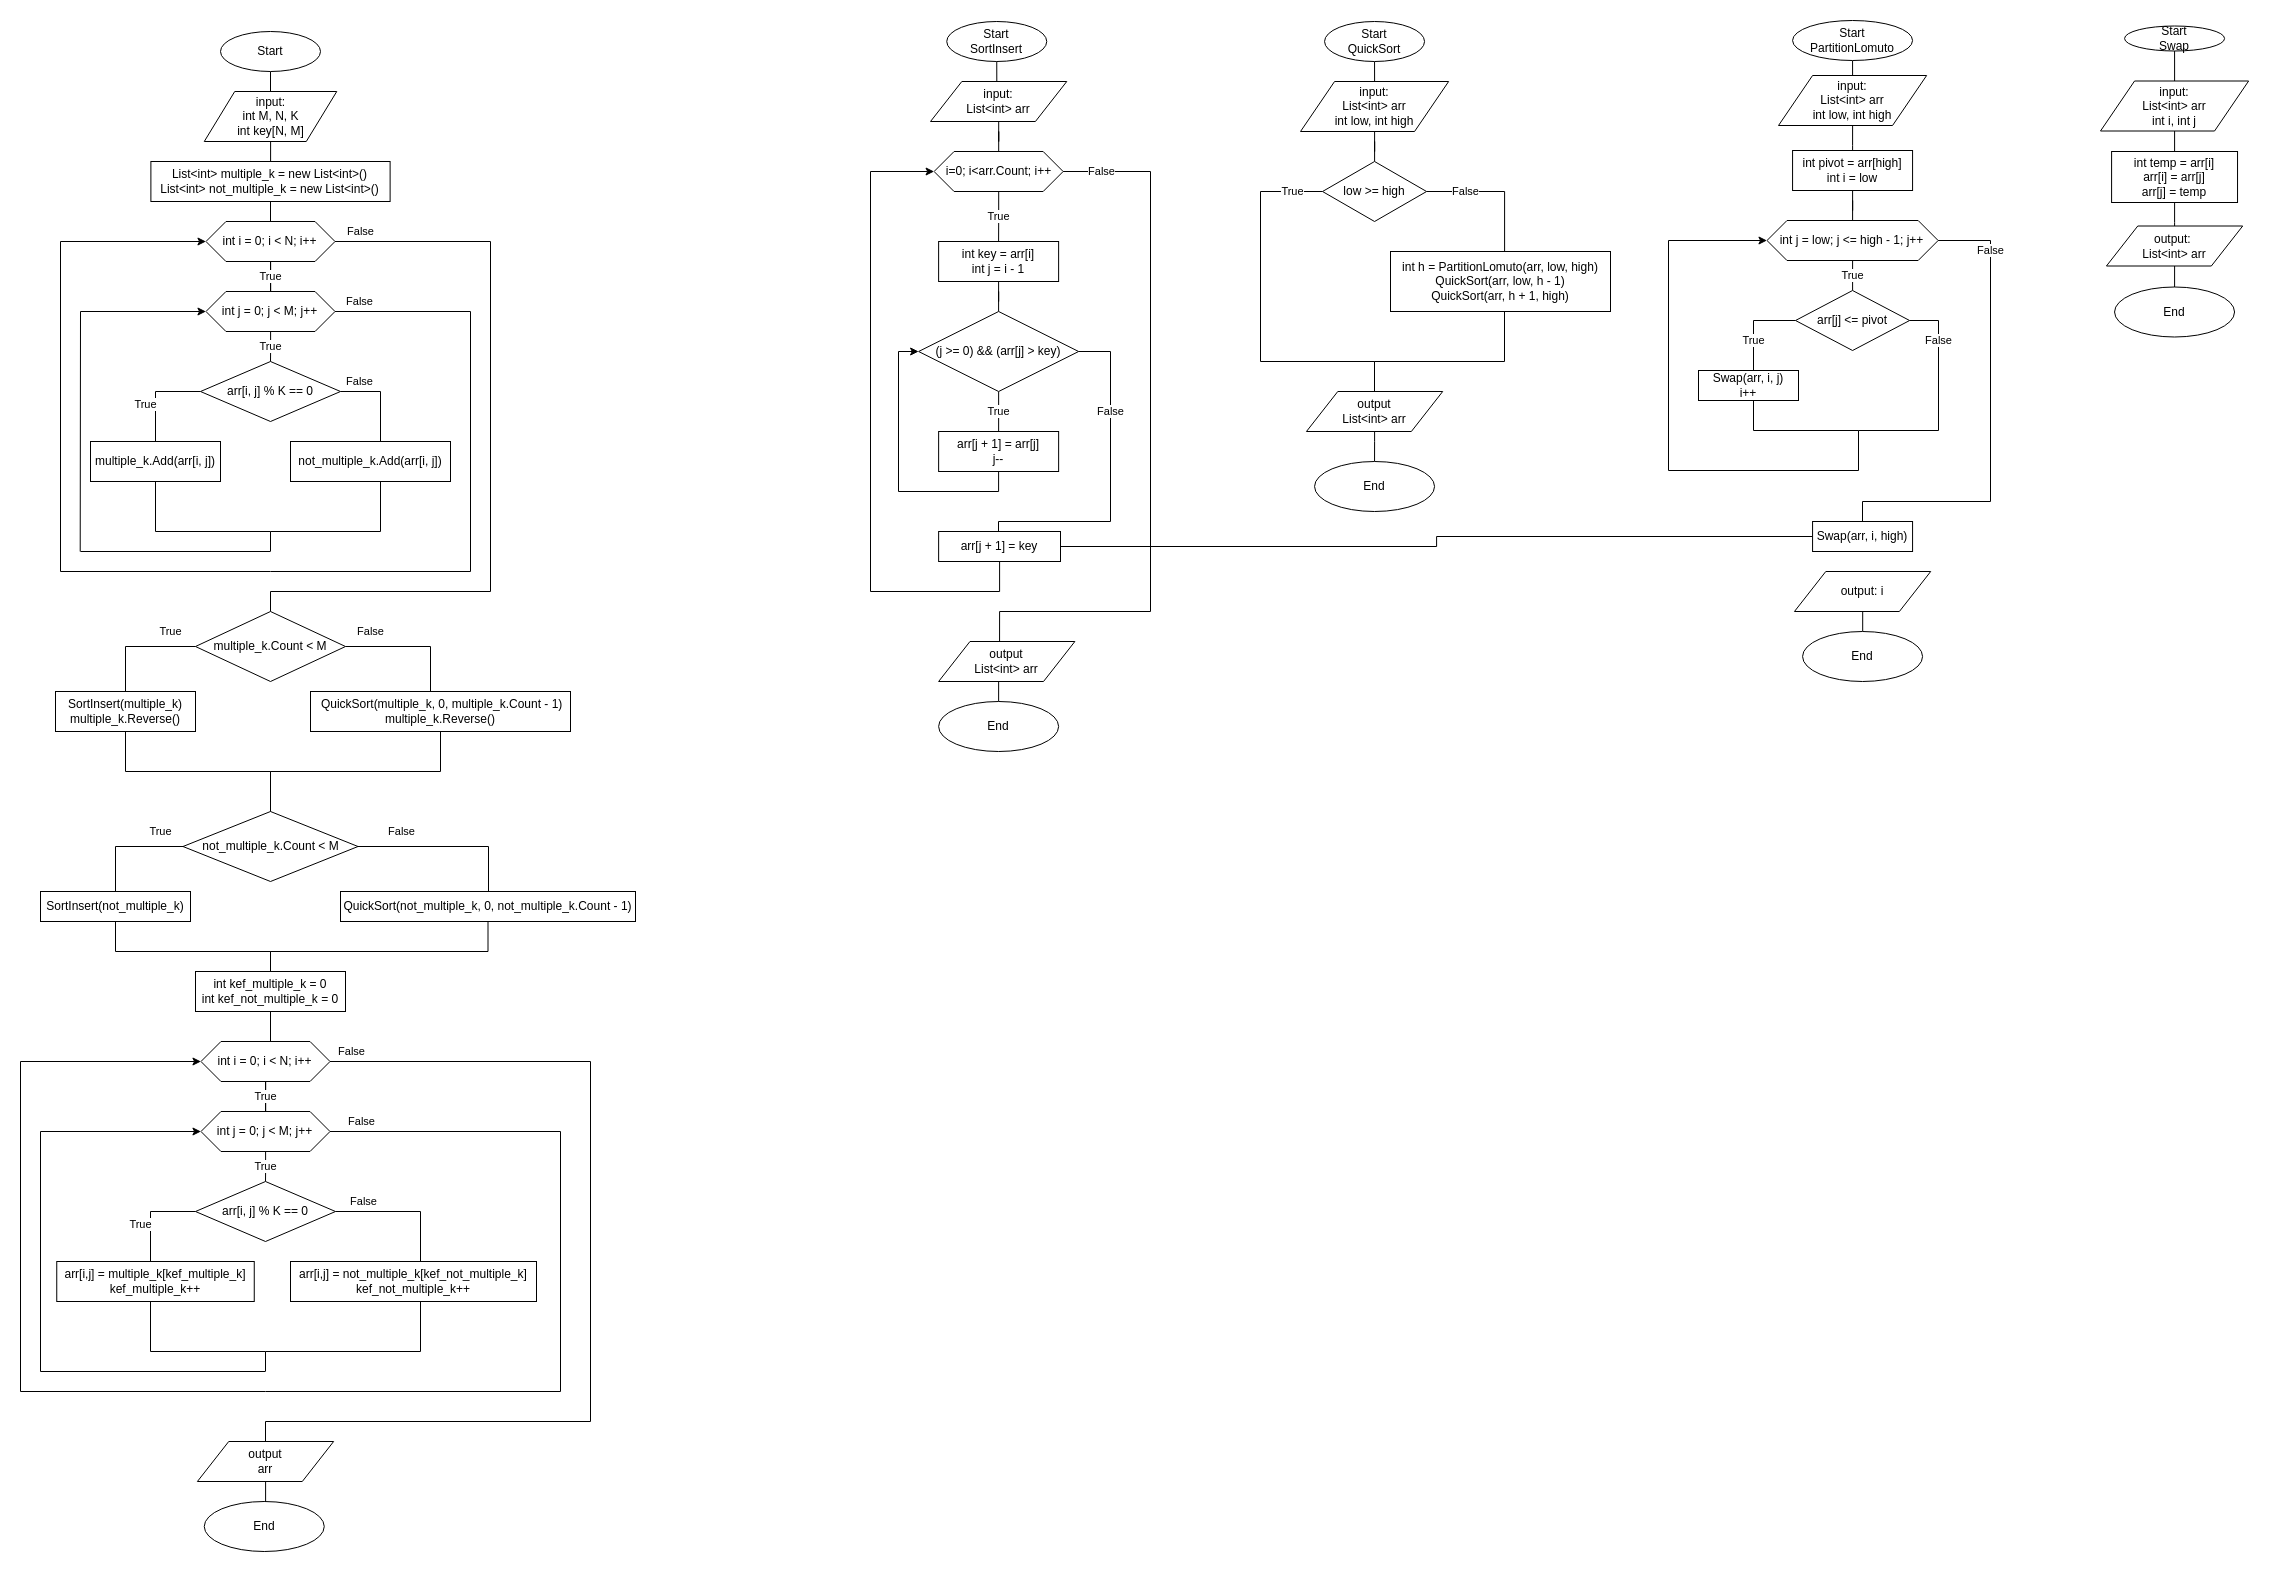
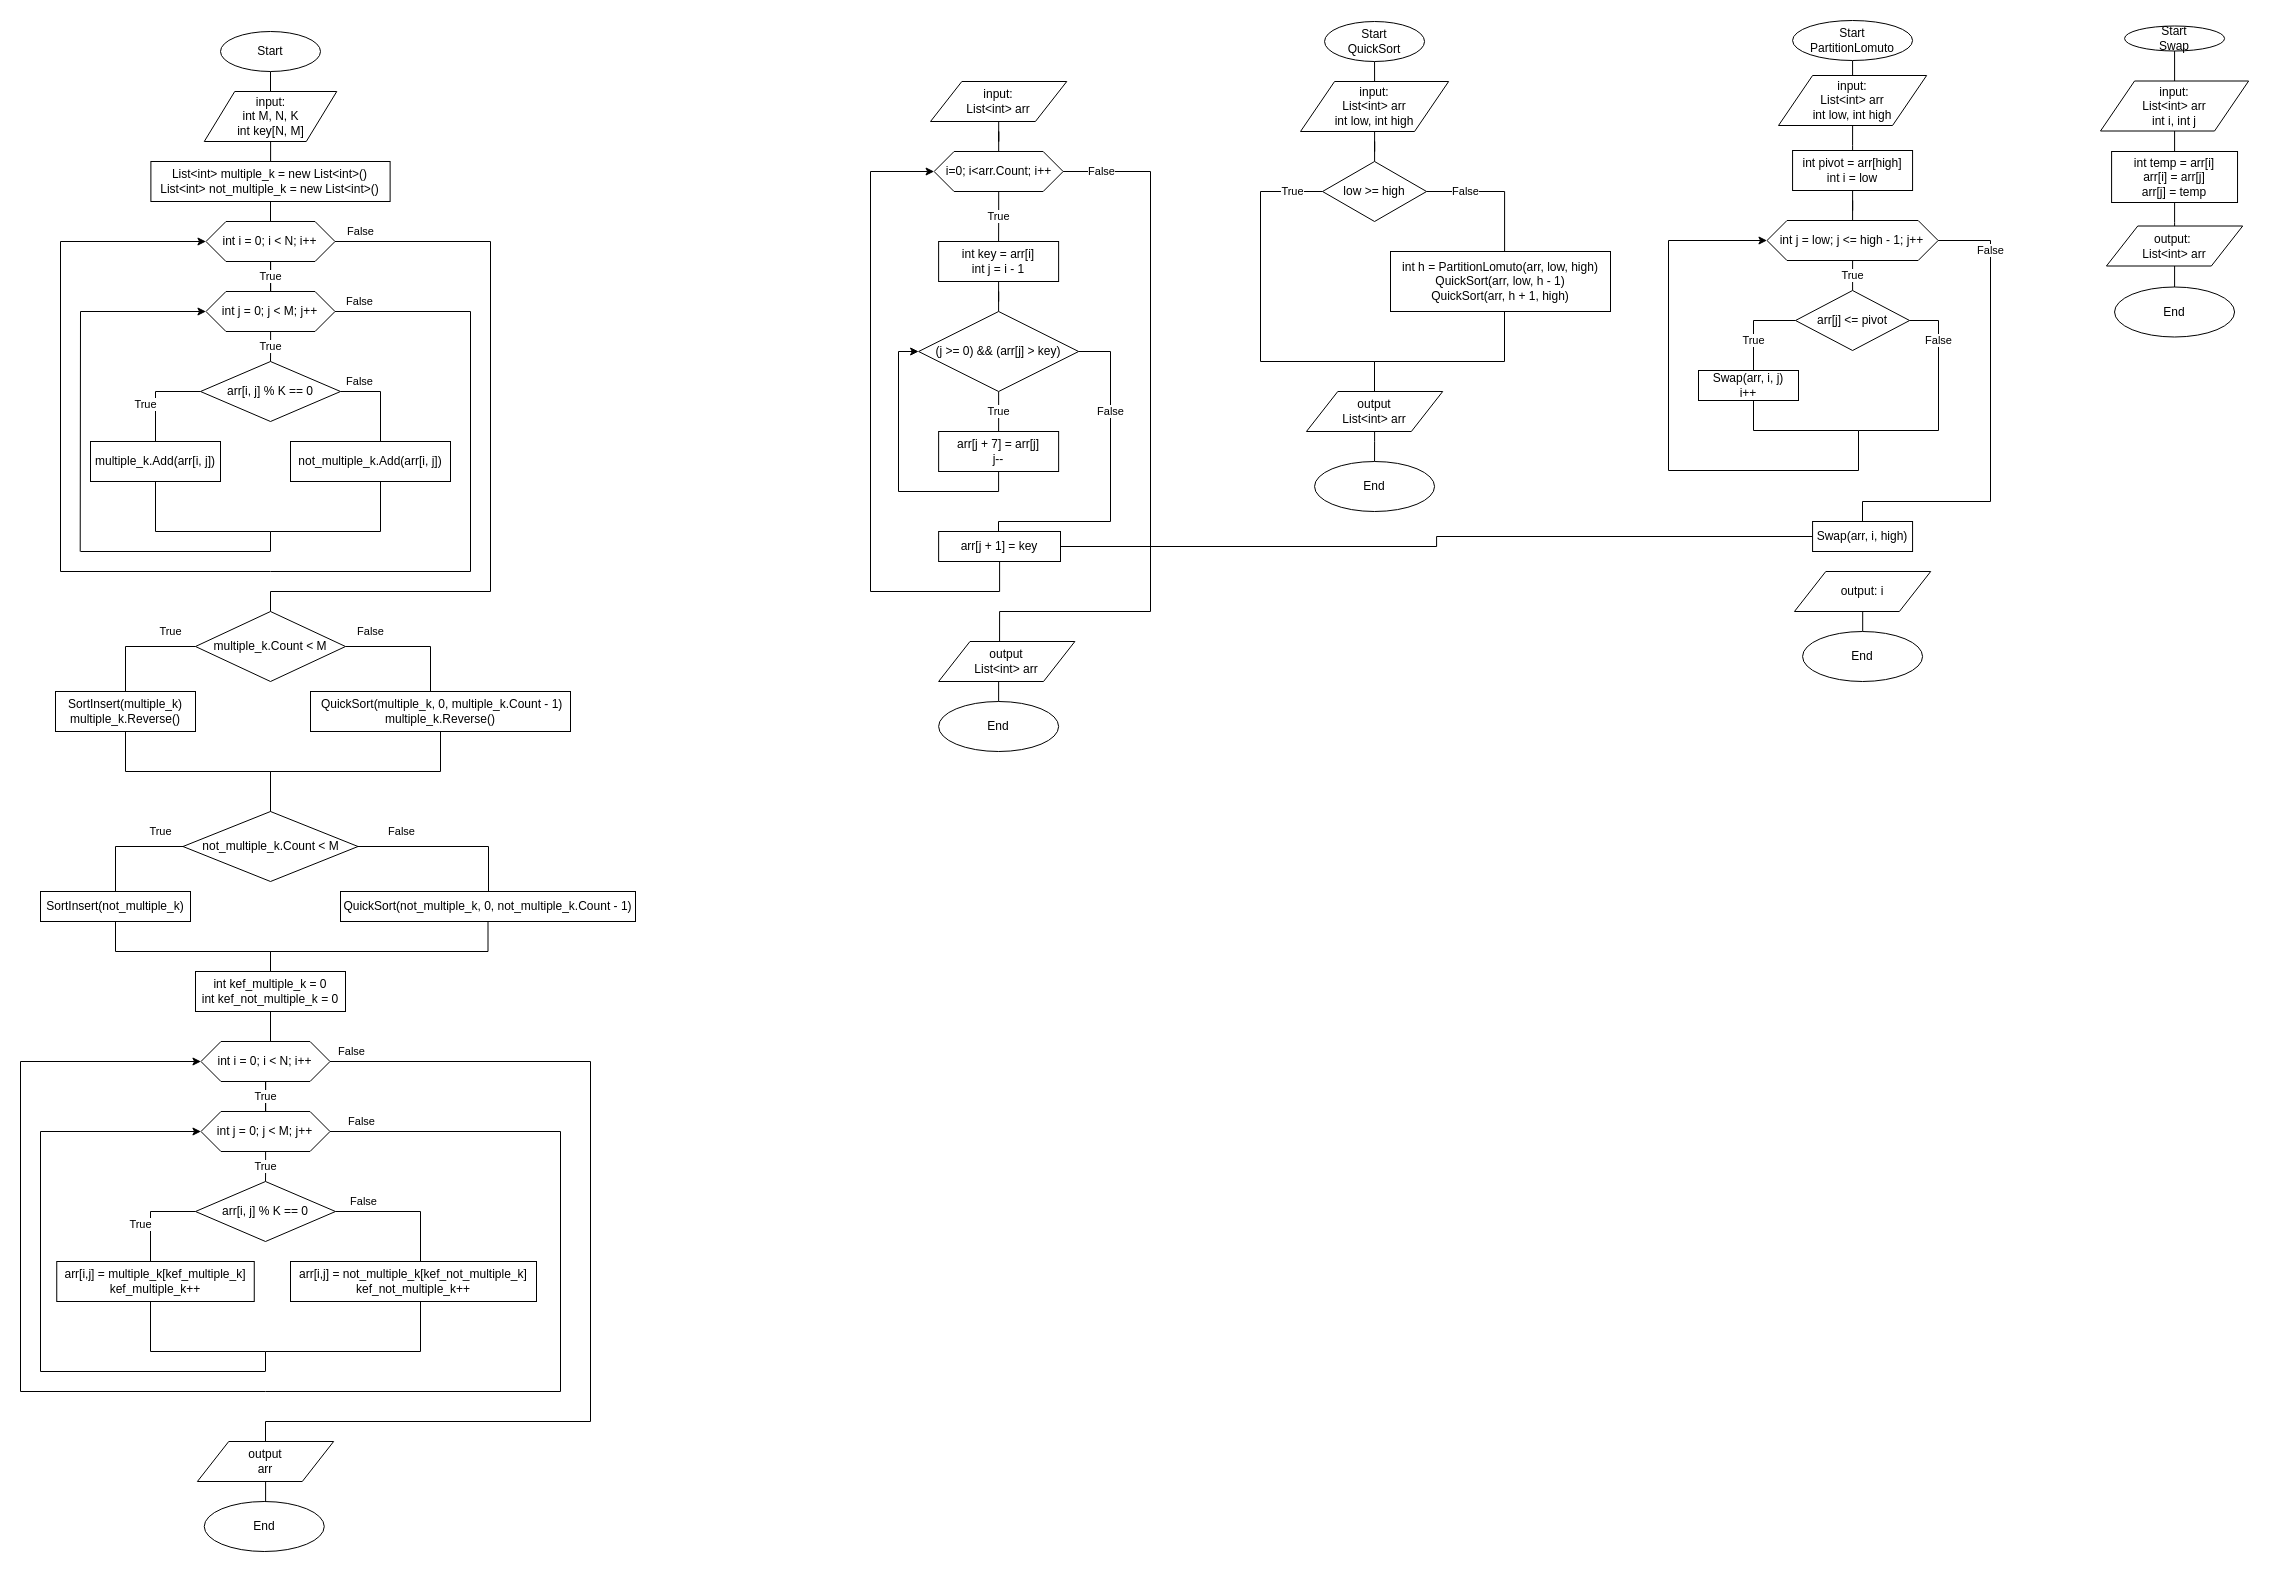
node "Start SortInsert": removed
edge "Start SortInsert" -- "input: List<int> arr": removed
node "arr[j + 1] = arr[j] j--": label "arr[j + 1] = arr[j] j--" -> "arr[j + 7] = arr[j] j--"
